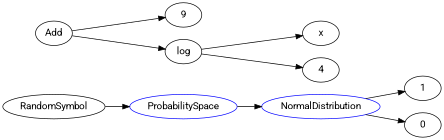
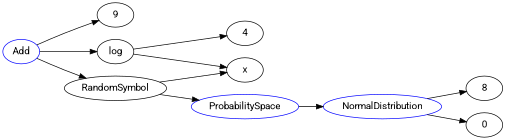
node "Add": color black -> blue
edge "Add" -> "RandomSymbol": added
edge "RandomSymbol" -> "x": added
node "1": label "1" -> "8"
